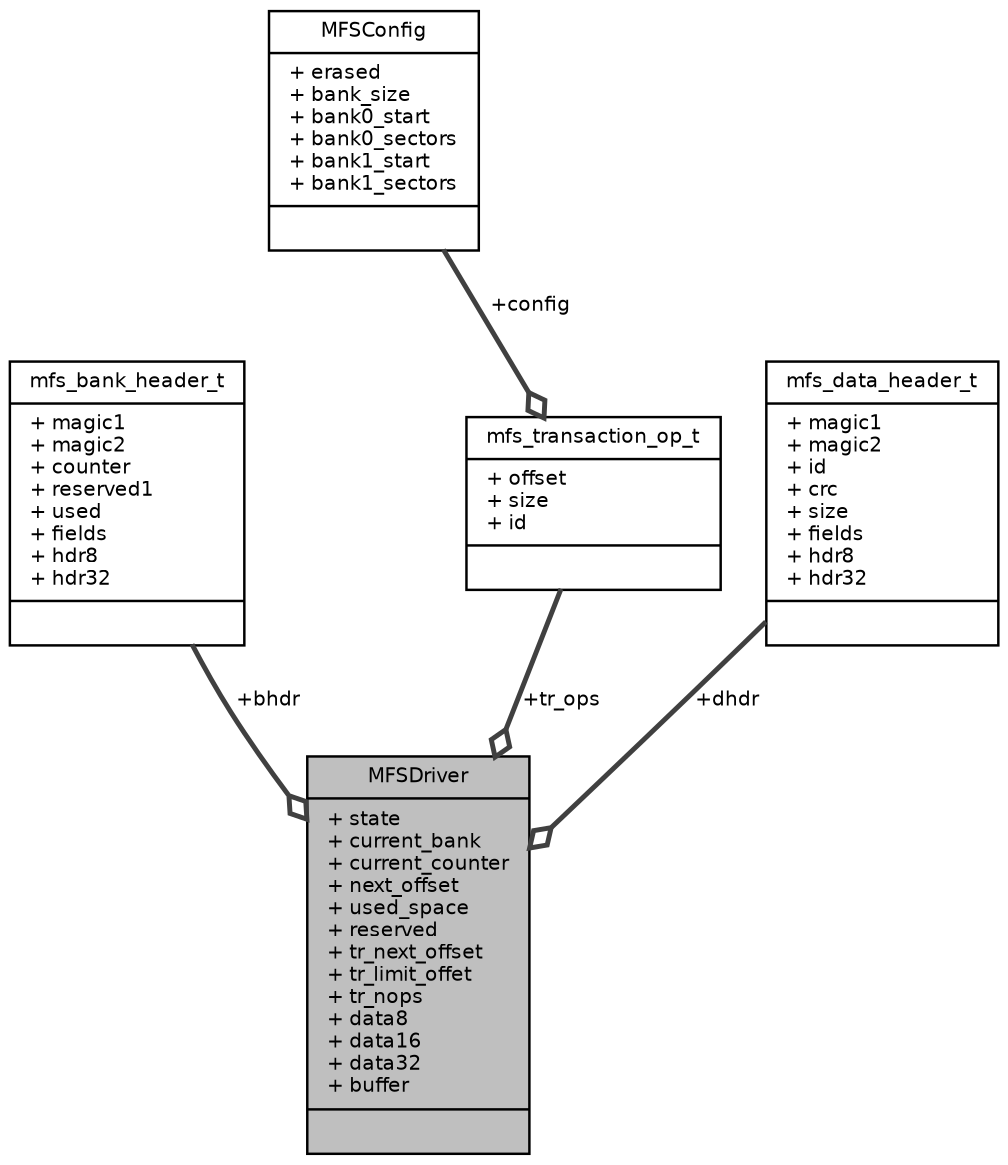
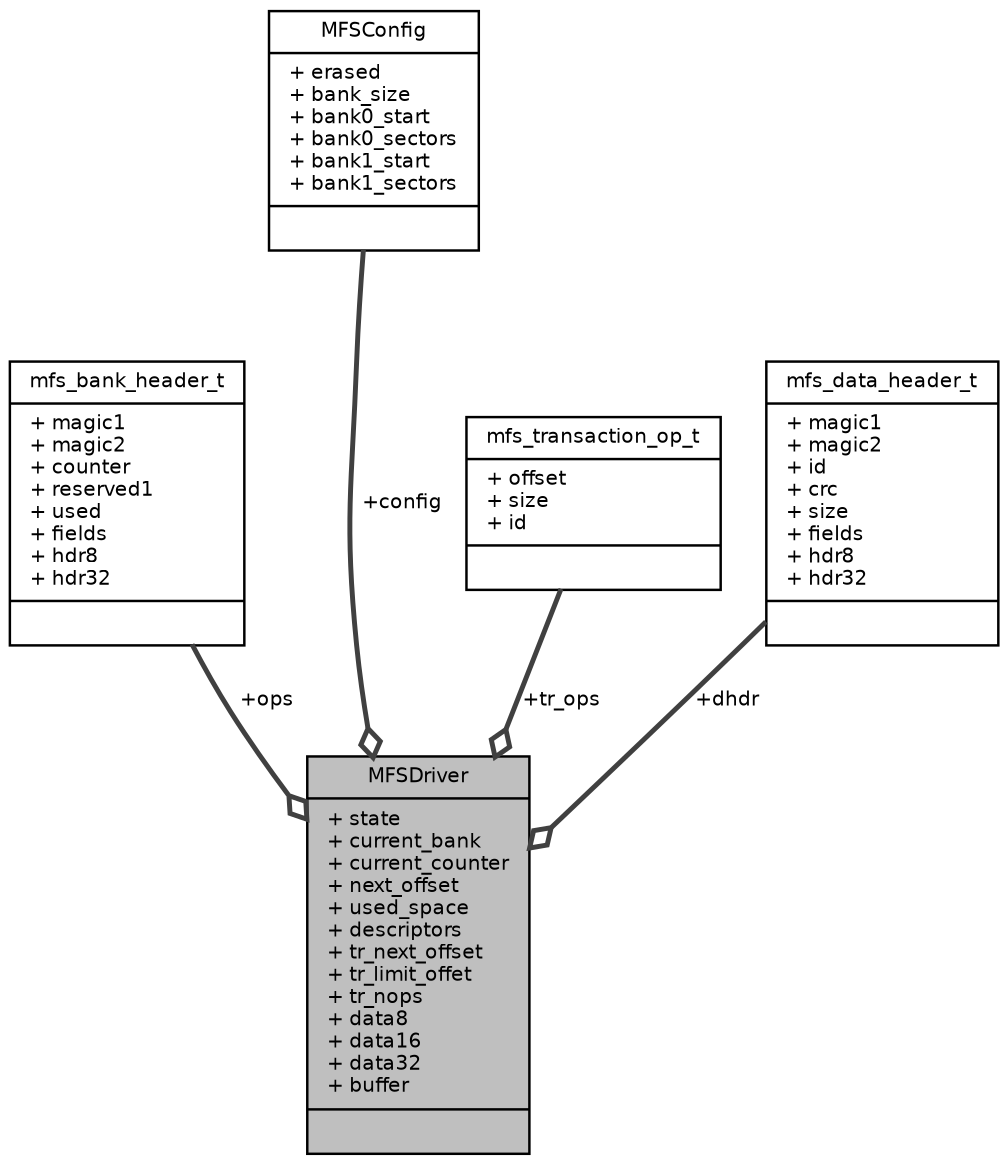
edge "MFSConfig" -> "mfs_transaction_op_t": now "MFSConfig" -> "MFSDriver"
edge "mfs_bank_header_t" -> "MFSDriver": label " +bhdr" -> " +ops"
node "MFSDriver": text "+ reserved" -> "+ descriptors"
